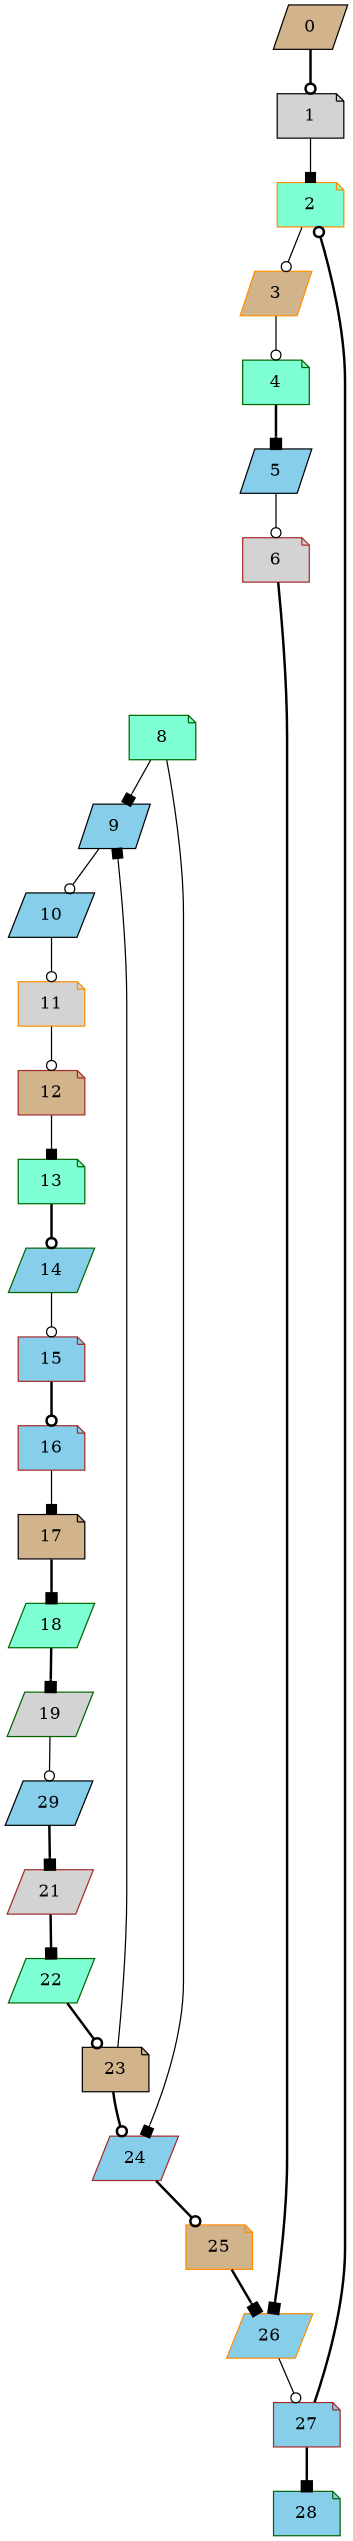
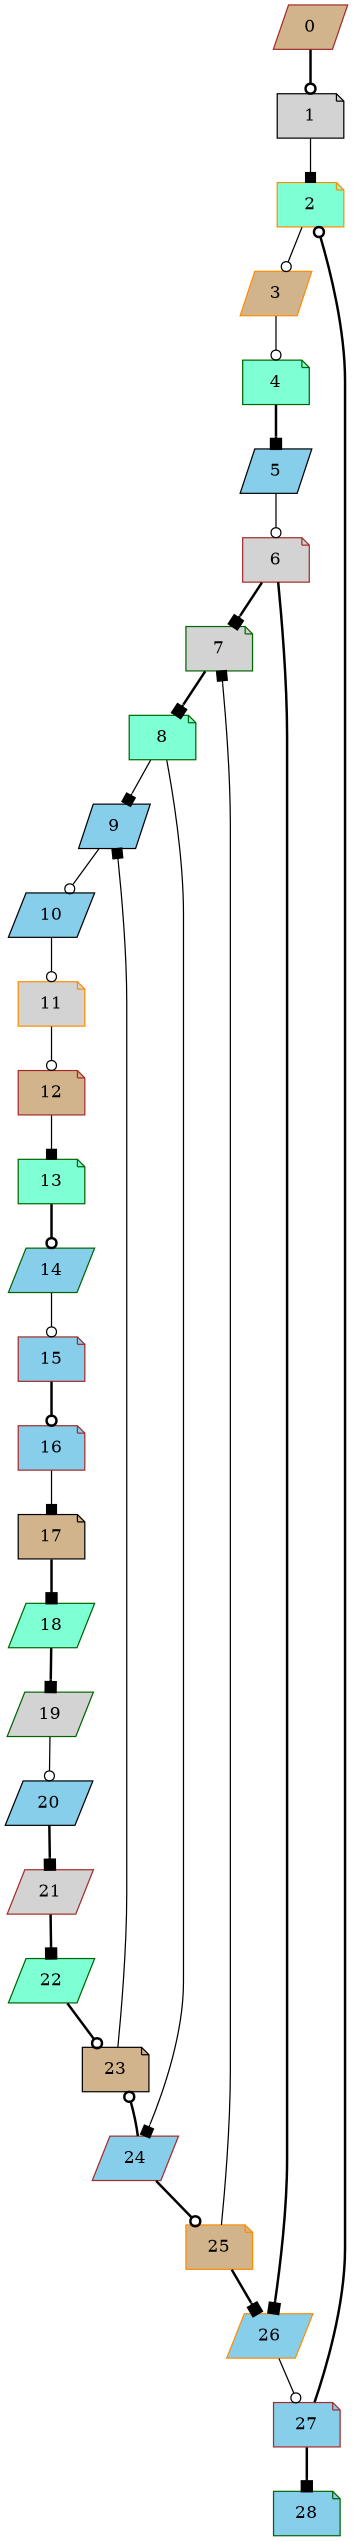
node "0": color black -> brown
node "7": added
node "29": label "29" -> "20"
edge "23" -> "24": reversed
